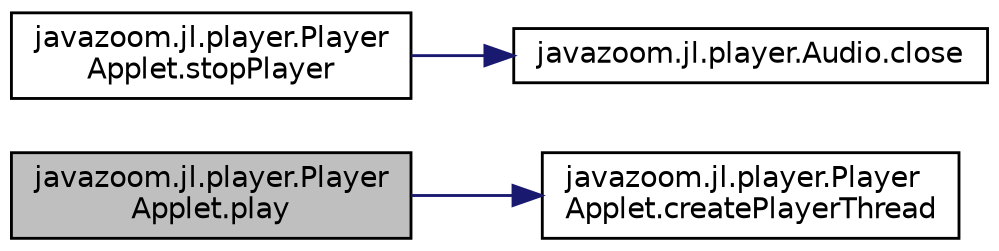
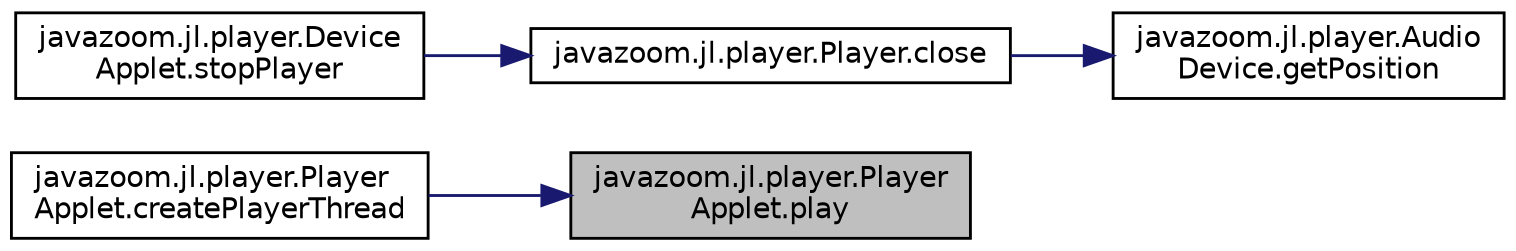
node "javazoom.jl.player.Player Applet.stopPlayer": label "javazoom.jl.player.Player Applet.stopPlayer" -> "javazoom.jl.player.Device Applet.stopPlayer"
node "javazoom.jl.player.Audio.close": label "javazoom.jl.player.Audio.close" -> "javazoom.jl.player.Player.close"
node "javazoom.jl.player.Audio Device.getPosition": added
edge "javazoom.jl.player.Player Applet.play" -> "javazoom.jl.player.Player Applet.createPlayerThread": reversed
